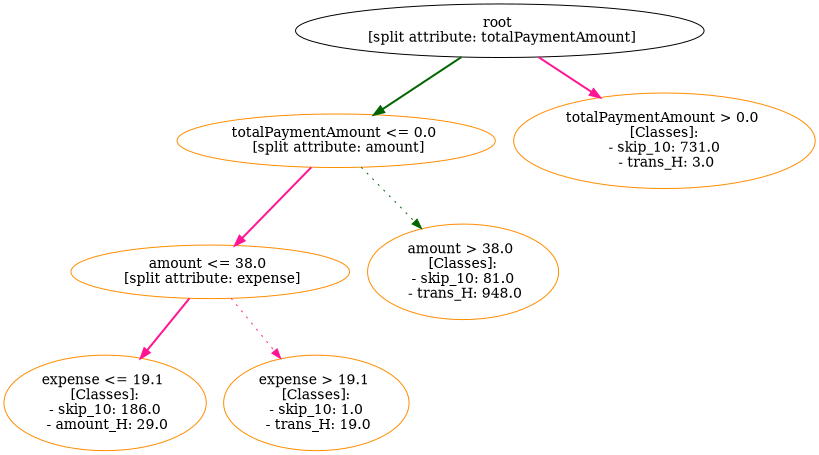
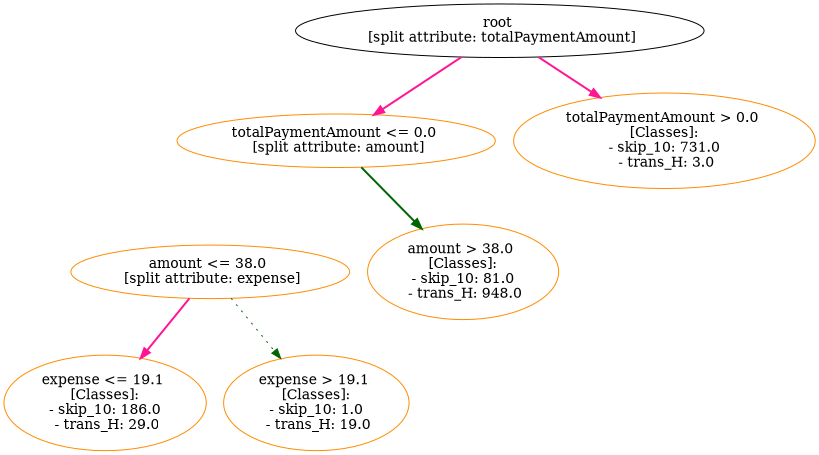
edge "root [split attribute: totalPaymentAmount]" -> "totalPaymentAmount <= 0.0 [split attribute: amount]": color darkgreen -> deeppink
edge "totalPaymentAmount <= 0.0 [split attribute: amount]" -> "amount > 38.0 [Classes]: - skip_10: 81.0 - trans_H: 948.0": style dotted -> bold
edge "totalPaymentAmount <= 0.0 [split attribute: amount]" -> "amount <= 38.0 [split attribute: expense]": removed
edge "amount <= 38.0 [split attribute: expense]" -> "expense > 19.1 [Classes]: - skip_10: 1.0 - trans_H: 19.0": color deeppink -> darkgreen
node "expense <= 19.1 [Classes]: - skip_10: 186.0 - amount_H: 29.0": label "expense <= 19.1 [Classes]: - skip_10: 186.0 - amount_H: 29.0" -> "expense <= 19.1 [Classes]: - skip_10: 186.0 - trans_H: 29.0"
